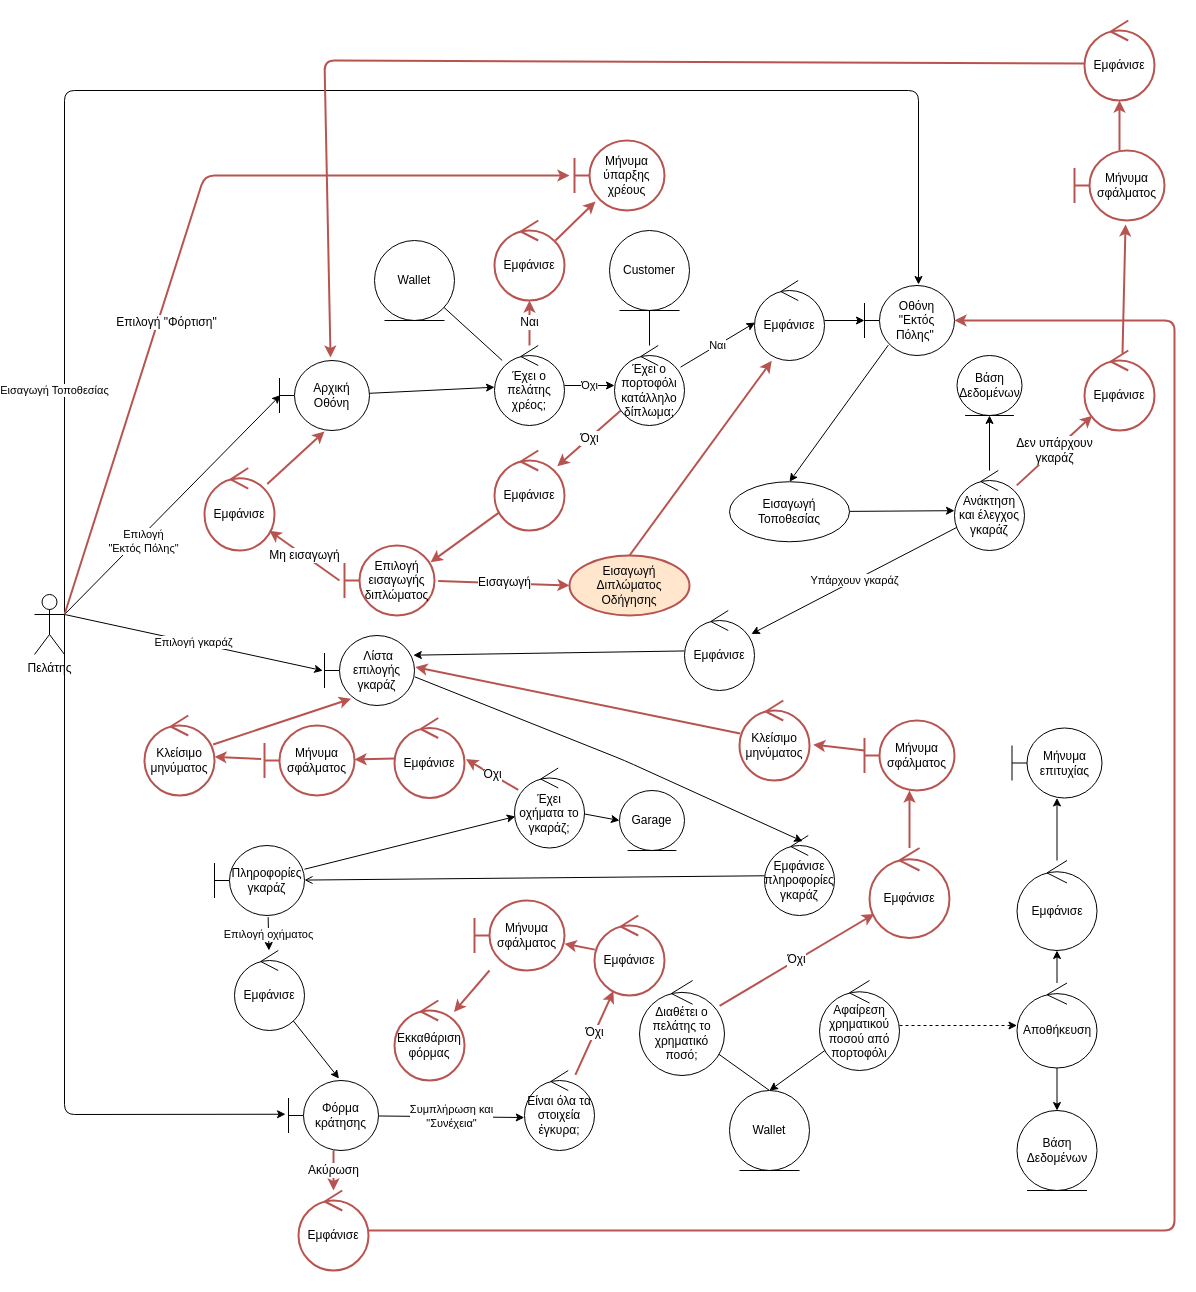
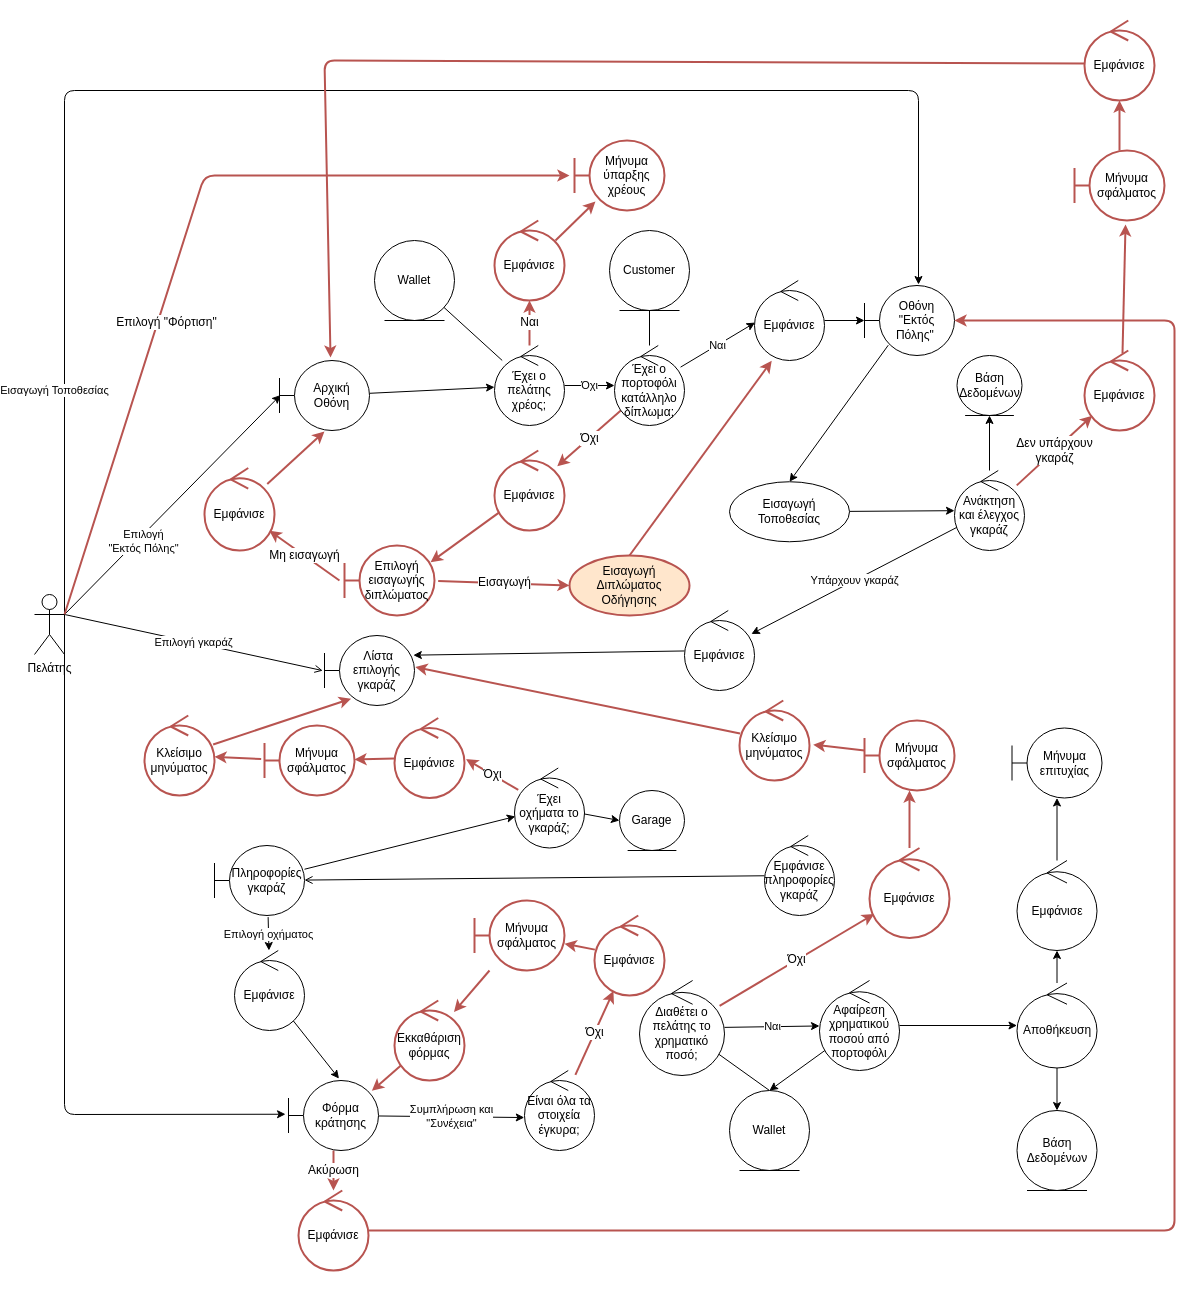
edge "Πελάτης" -> "Λίστα επιλογής γκαράζ": arrowhead classic -> open
edge "Λίστα επιλογής γκαράζ" -> "Εμφάνισε πληροφορίες γκαράζ": removed
edge "Αφαίρεση χρηματικού ποσού από πορτοφόλι" -> "Αποθήκευση": style dashed -> solid
edge "Διαθέτει ο πελάτης το χρηματικό ποσό;" -> "Αφαίρεση χρηματικού ποσού από πορτοφόλι": added, label "Ναι"
edge "Εκκαθάριση φόρμας" -> "Φόρμα κράτησης": added
